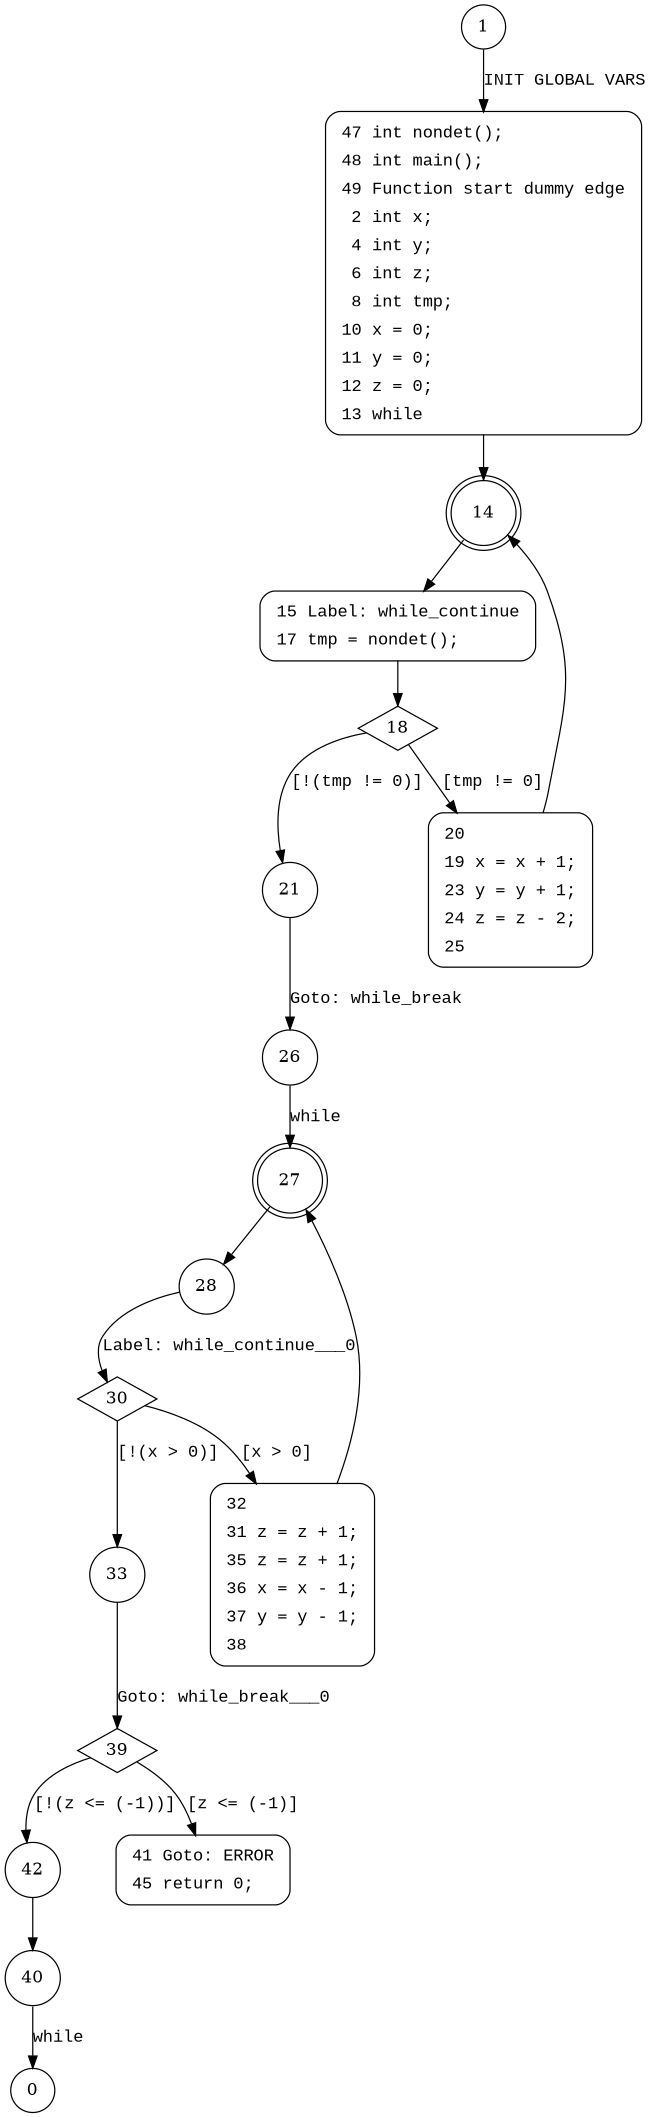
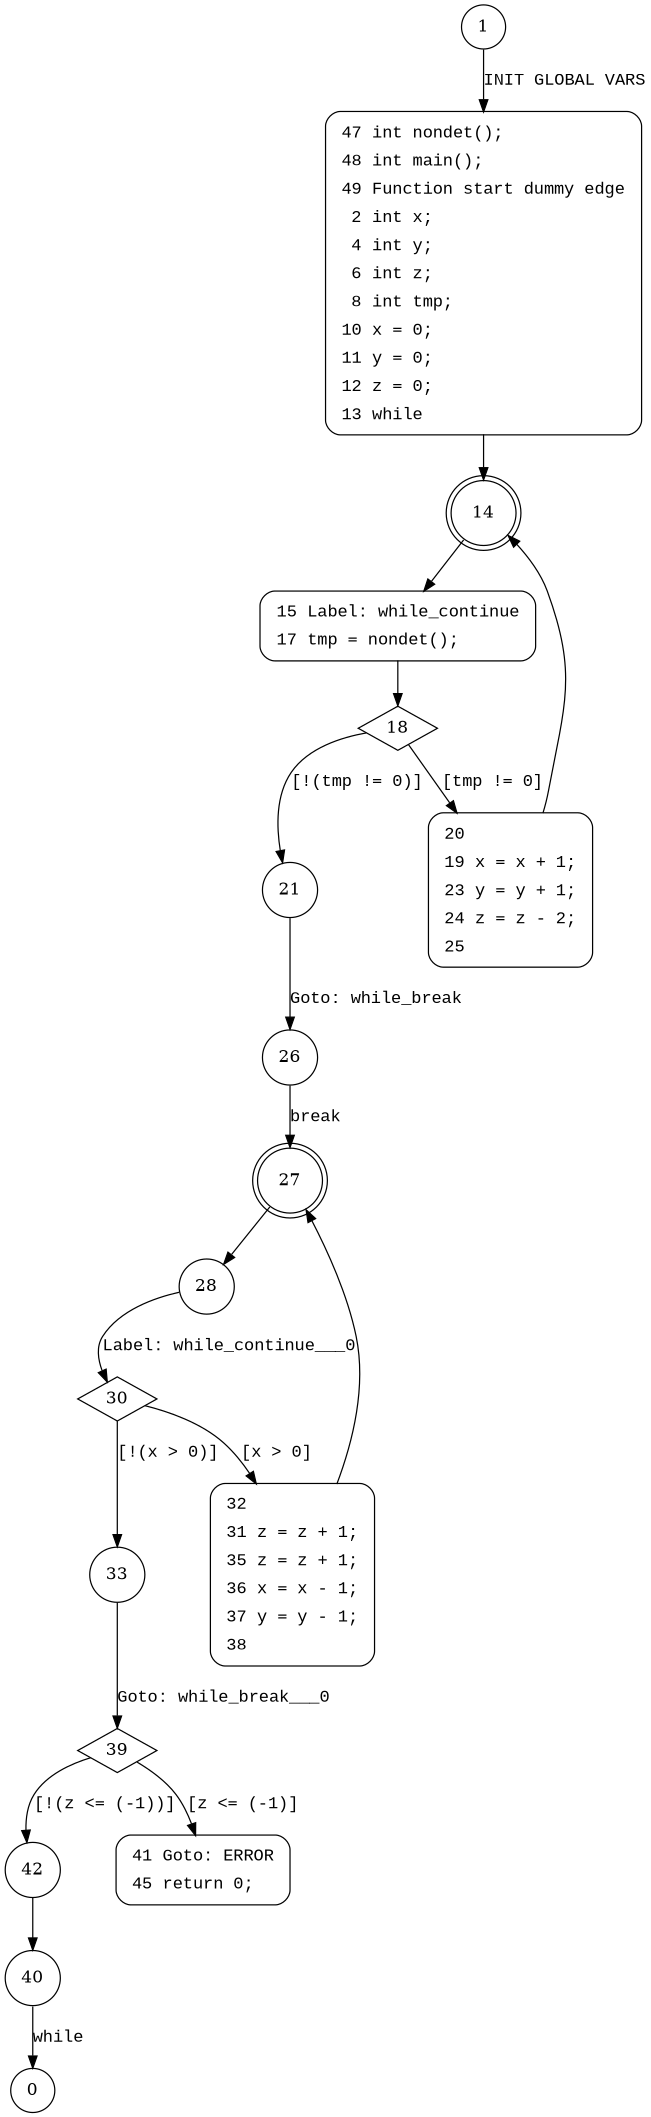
edge "26" -> "27": label "while" -> "break"
